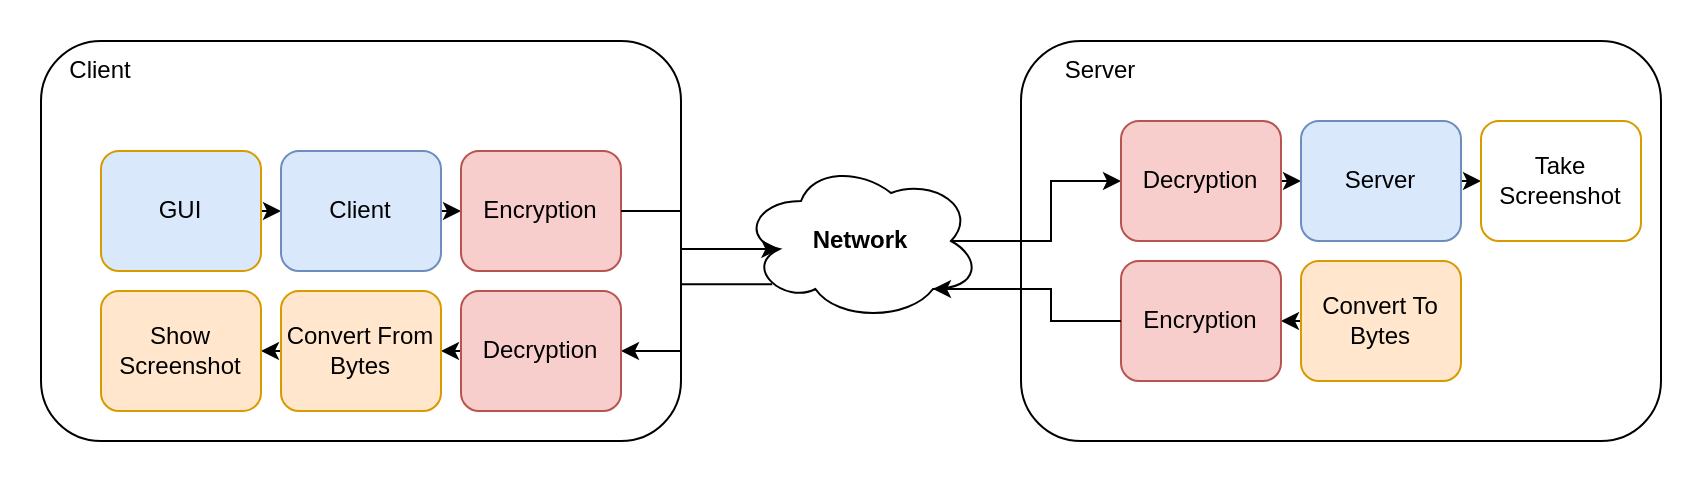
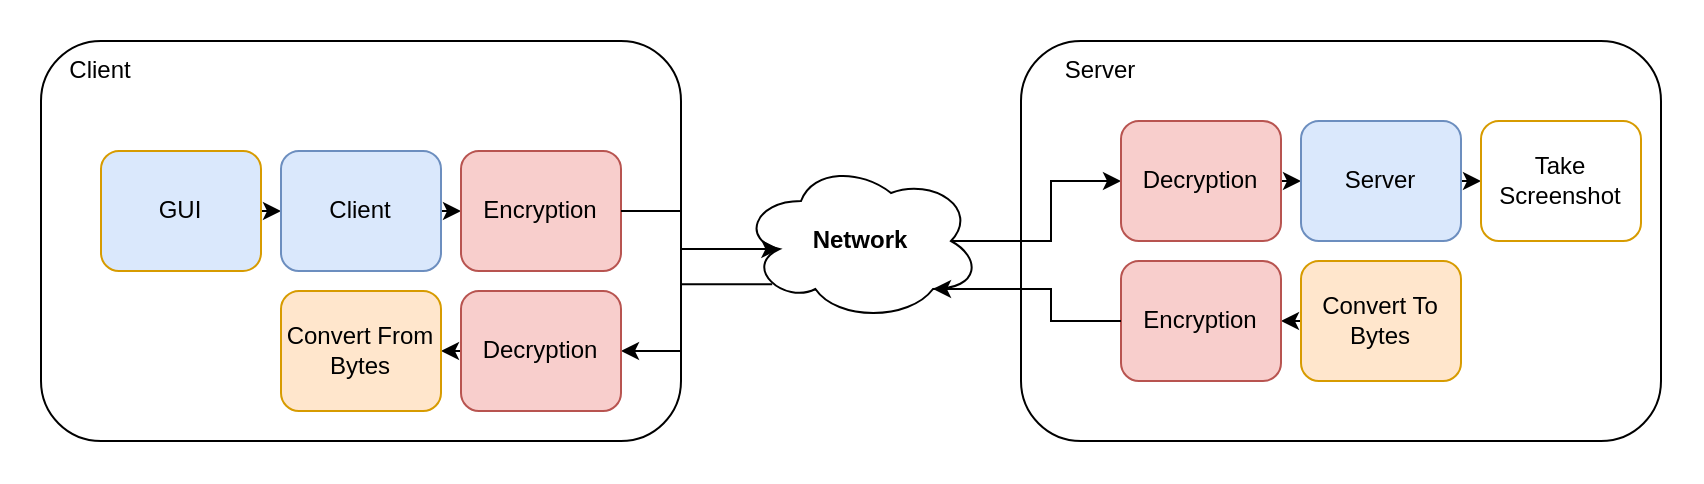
node "Show Screenshot": removed
edge "Convert From Bytes" -> "Show Screenshot": removed
